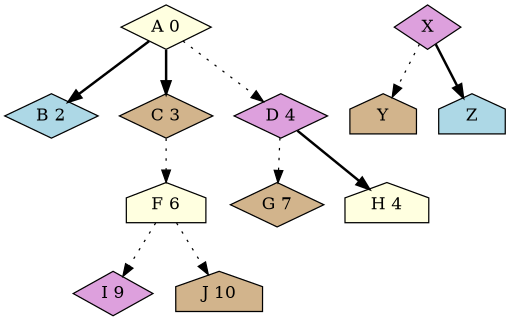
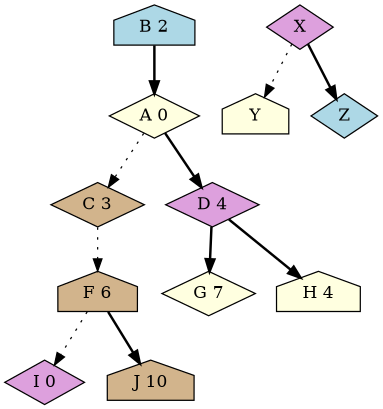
edge "A 0" -> "C 3": style bold -> dotted
edge "A 0" -> "B 2": reversed
edge "A 0" -> "D 4": style dotted -> bold
node "B 2": shape diamond -> house
node "Y": fillcolor tan -> lightyellow
node "Z": shape house -> diamond
edge "D 4" -> "G 7": style dotted -> bold
node "F 6": fillcolor lightyellow -> tan
node "G 7": fillcolor tan -> lightyellow
edge "F 6" -> "J 10": style dotted -> bold
node "I 9": label "I 9" -> "I 0"
